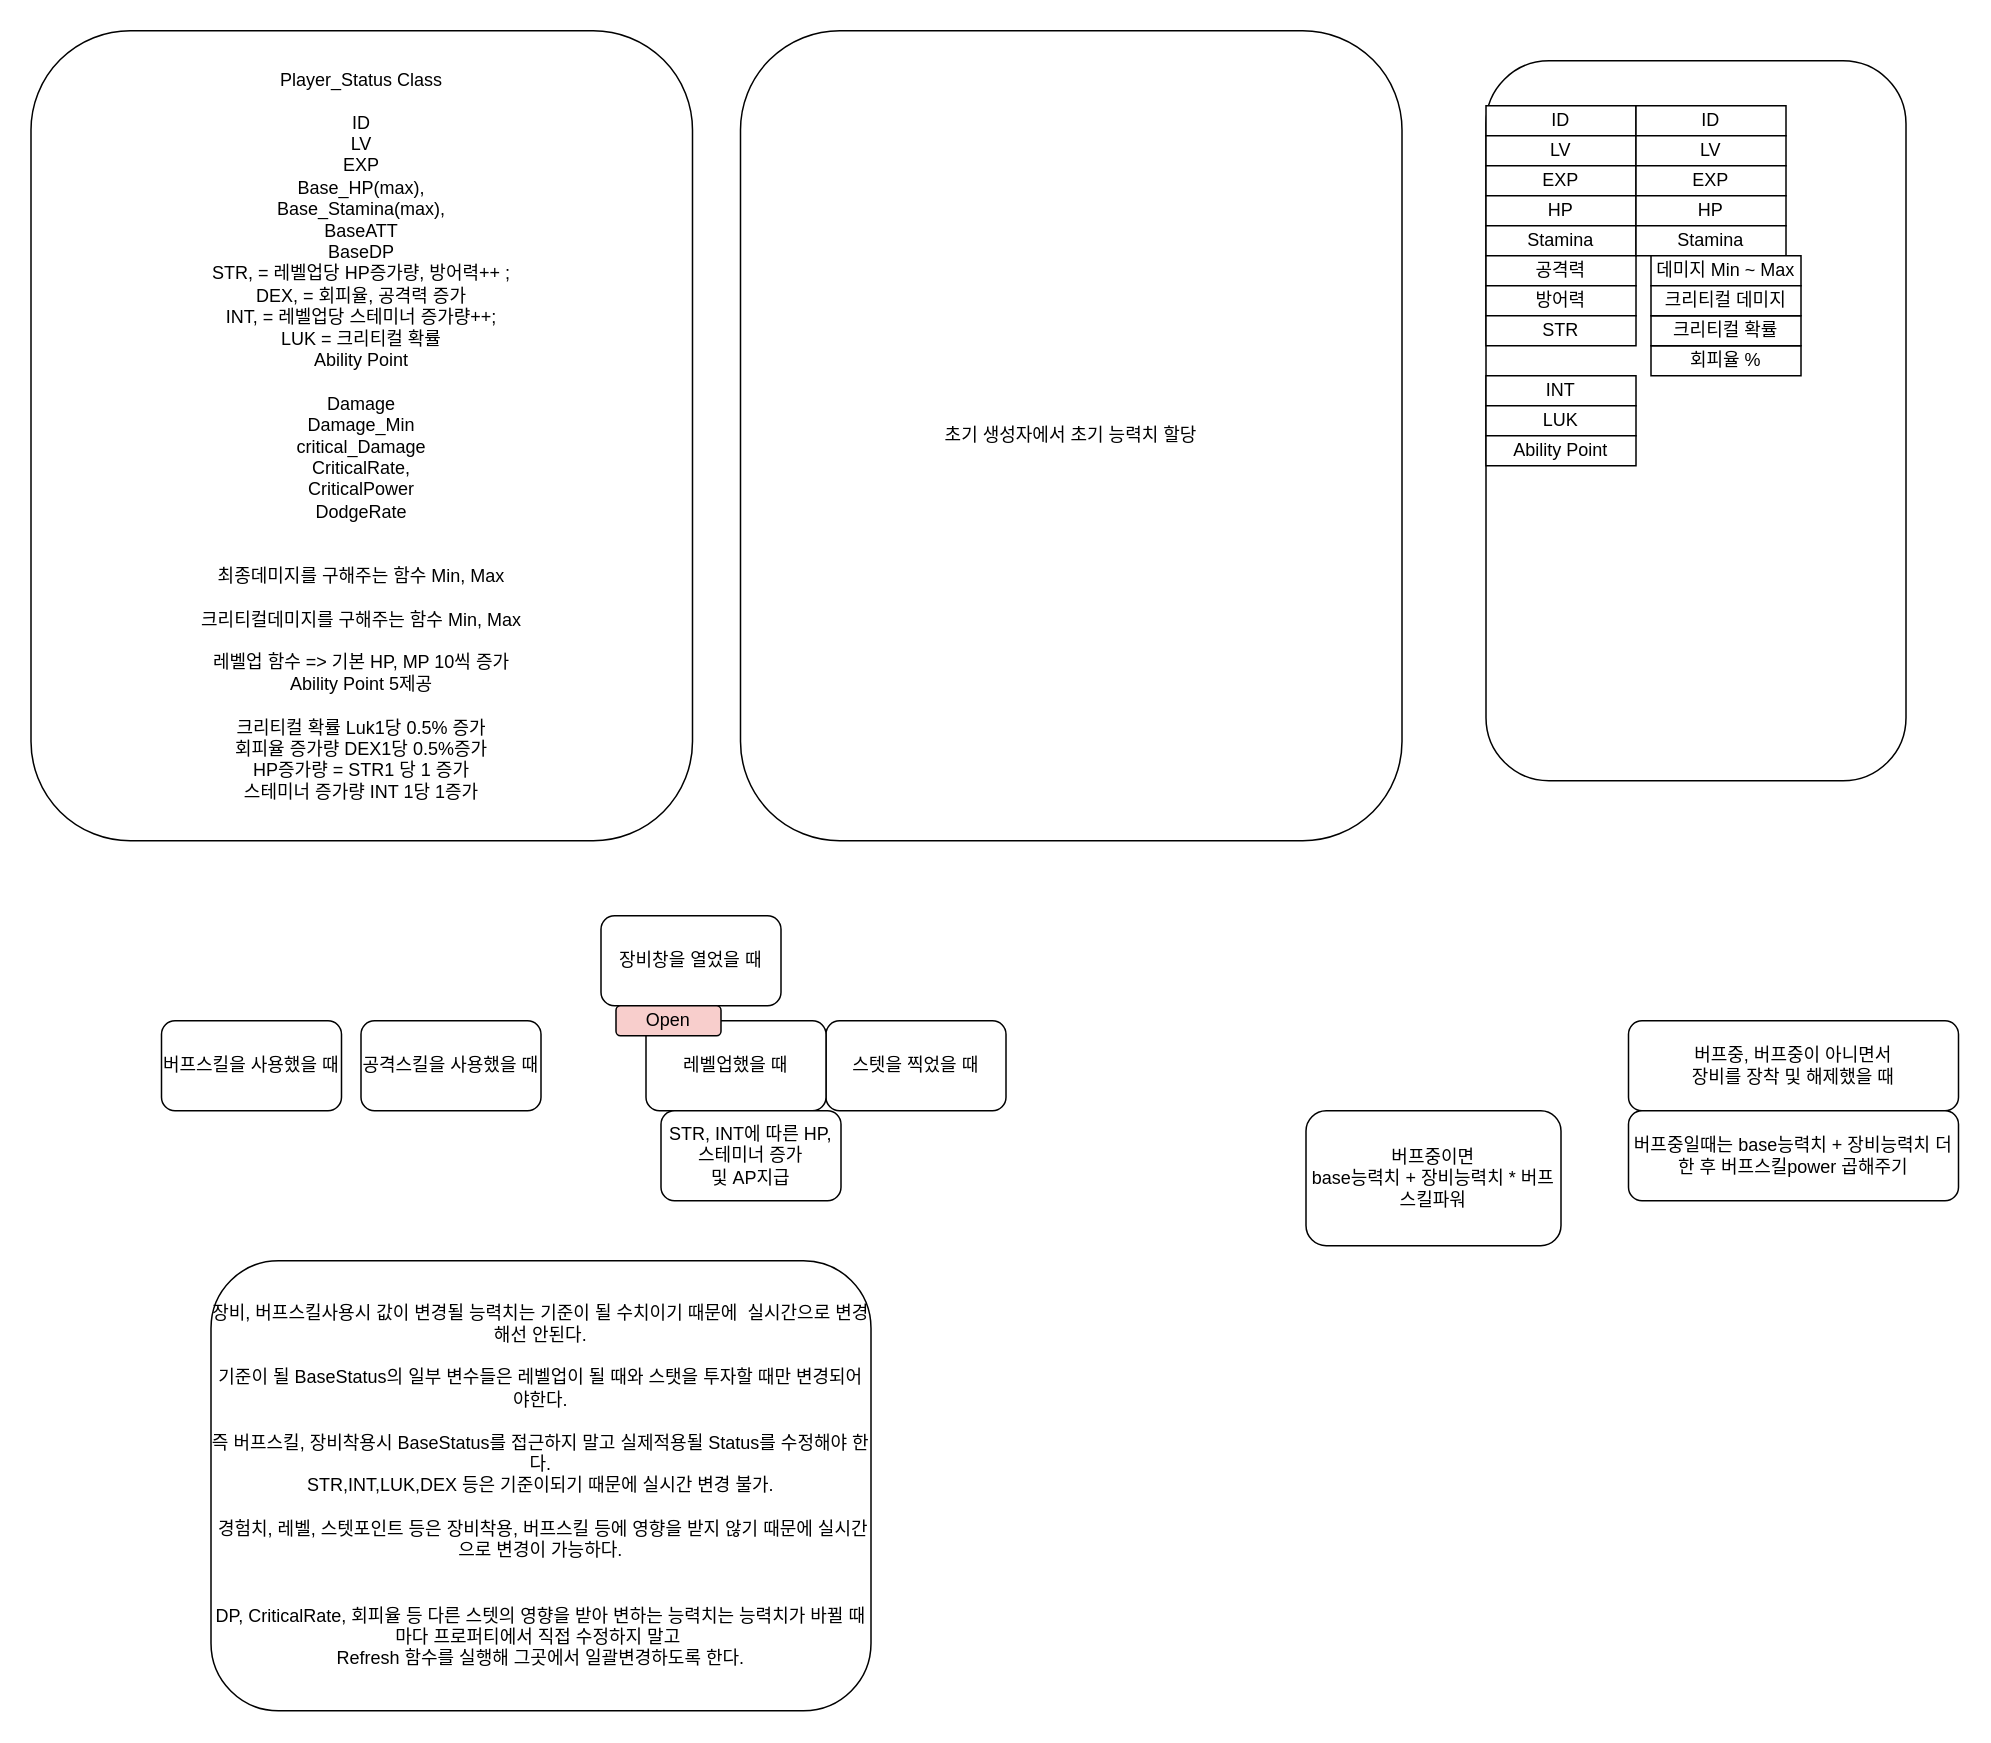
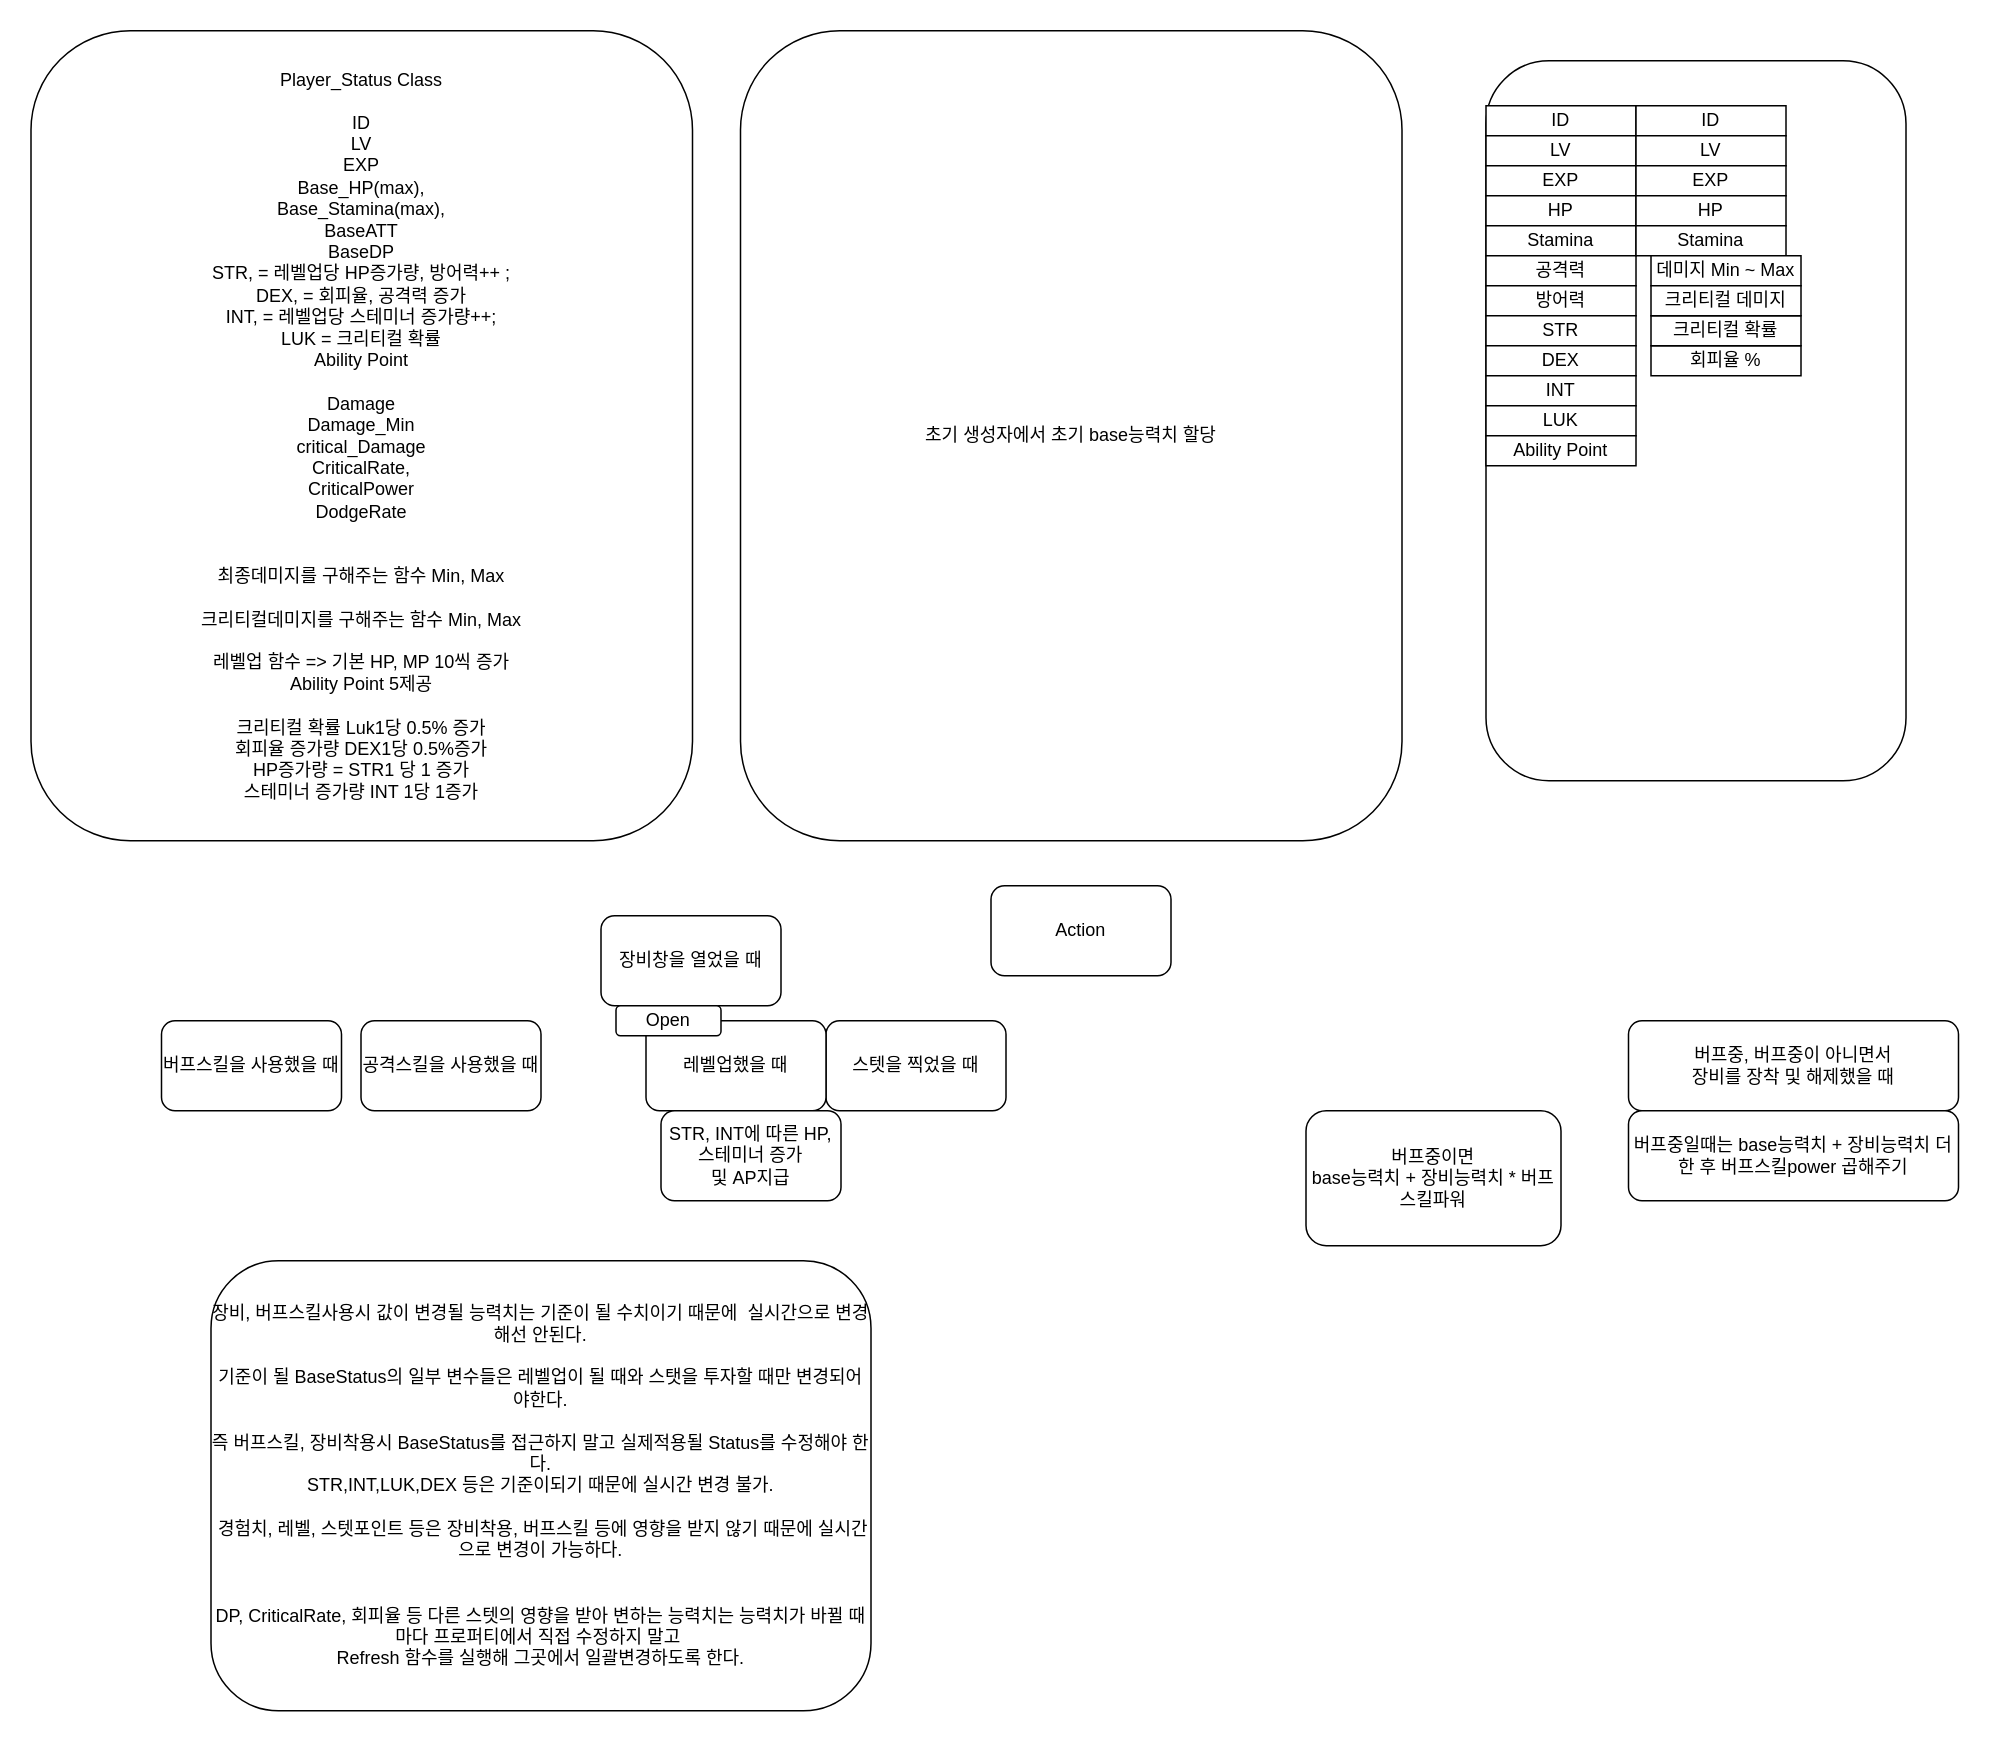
node "DEX": added
node "초기 생성자에서 초기 능력치 할당": label "초기 생성자에서 초기 능력치 할당" -> "초기 생성자에서 초기 base능력치 할당"
node "Action": added
node "Open": fillcolor #f8cecc -> #ffffff
